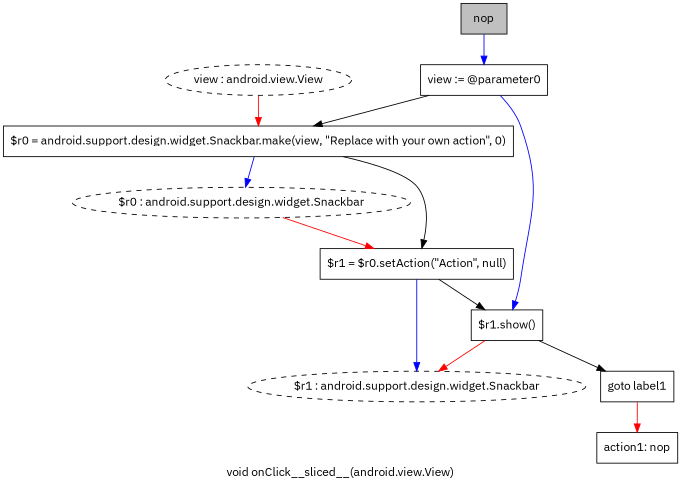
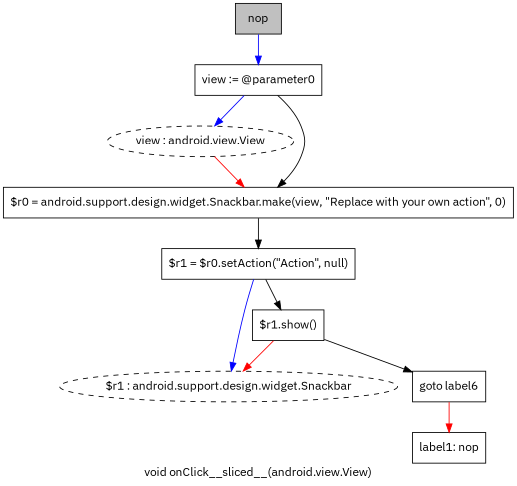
edge "view := @parameter0" -> "$r1.show()": now "view := @parameter0" -> "view : android.view.View"
node "$r0 : android.support.design.widget.Snackbar": removed
node "goto label1": label "goto label1" -> "goto label6"
node "action1: nop": label "action1: nop" -> "label1: nop"
